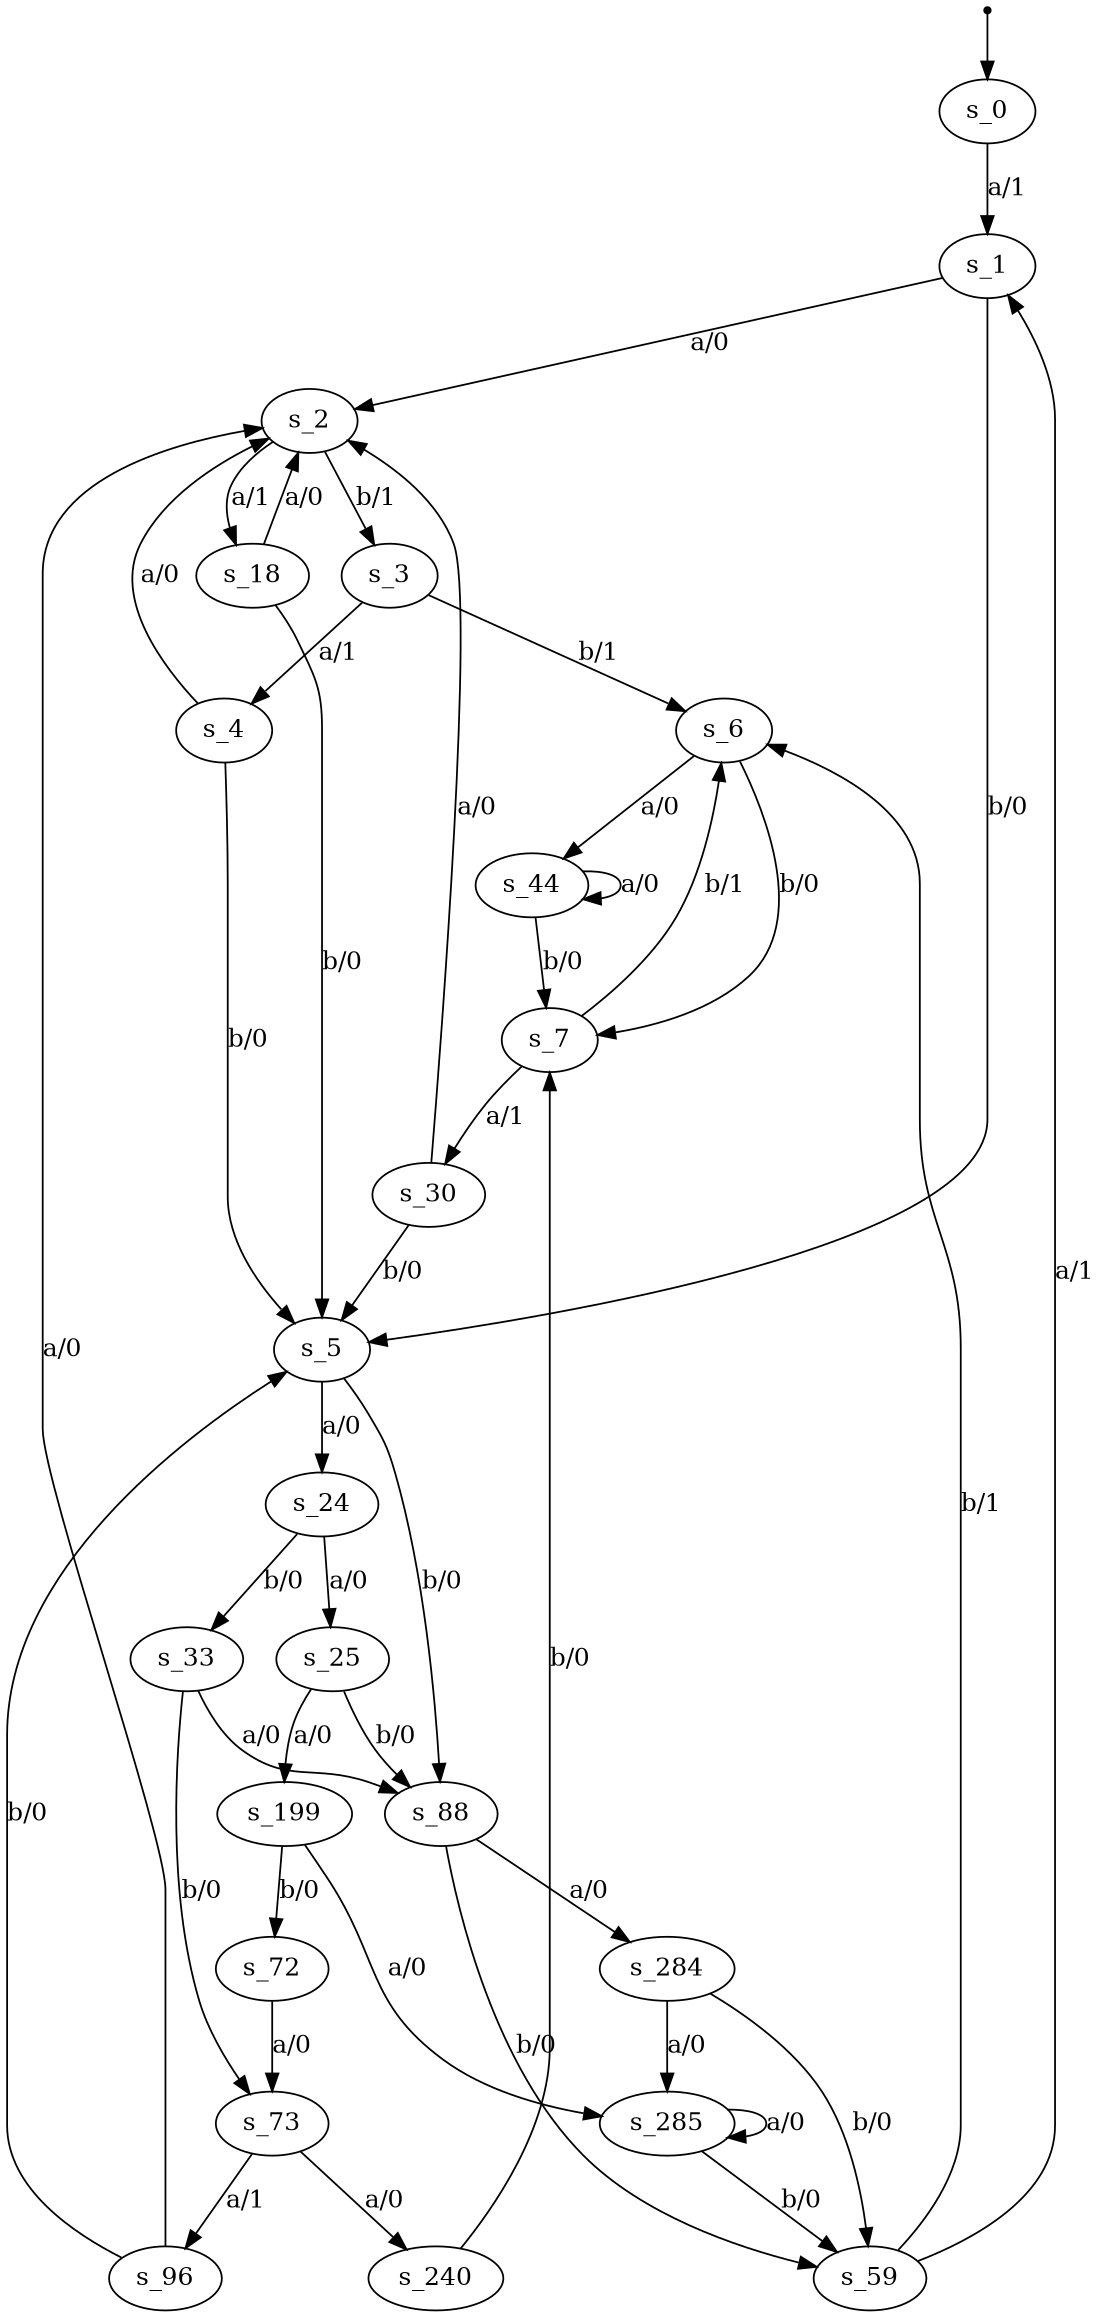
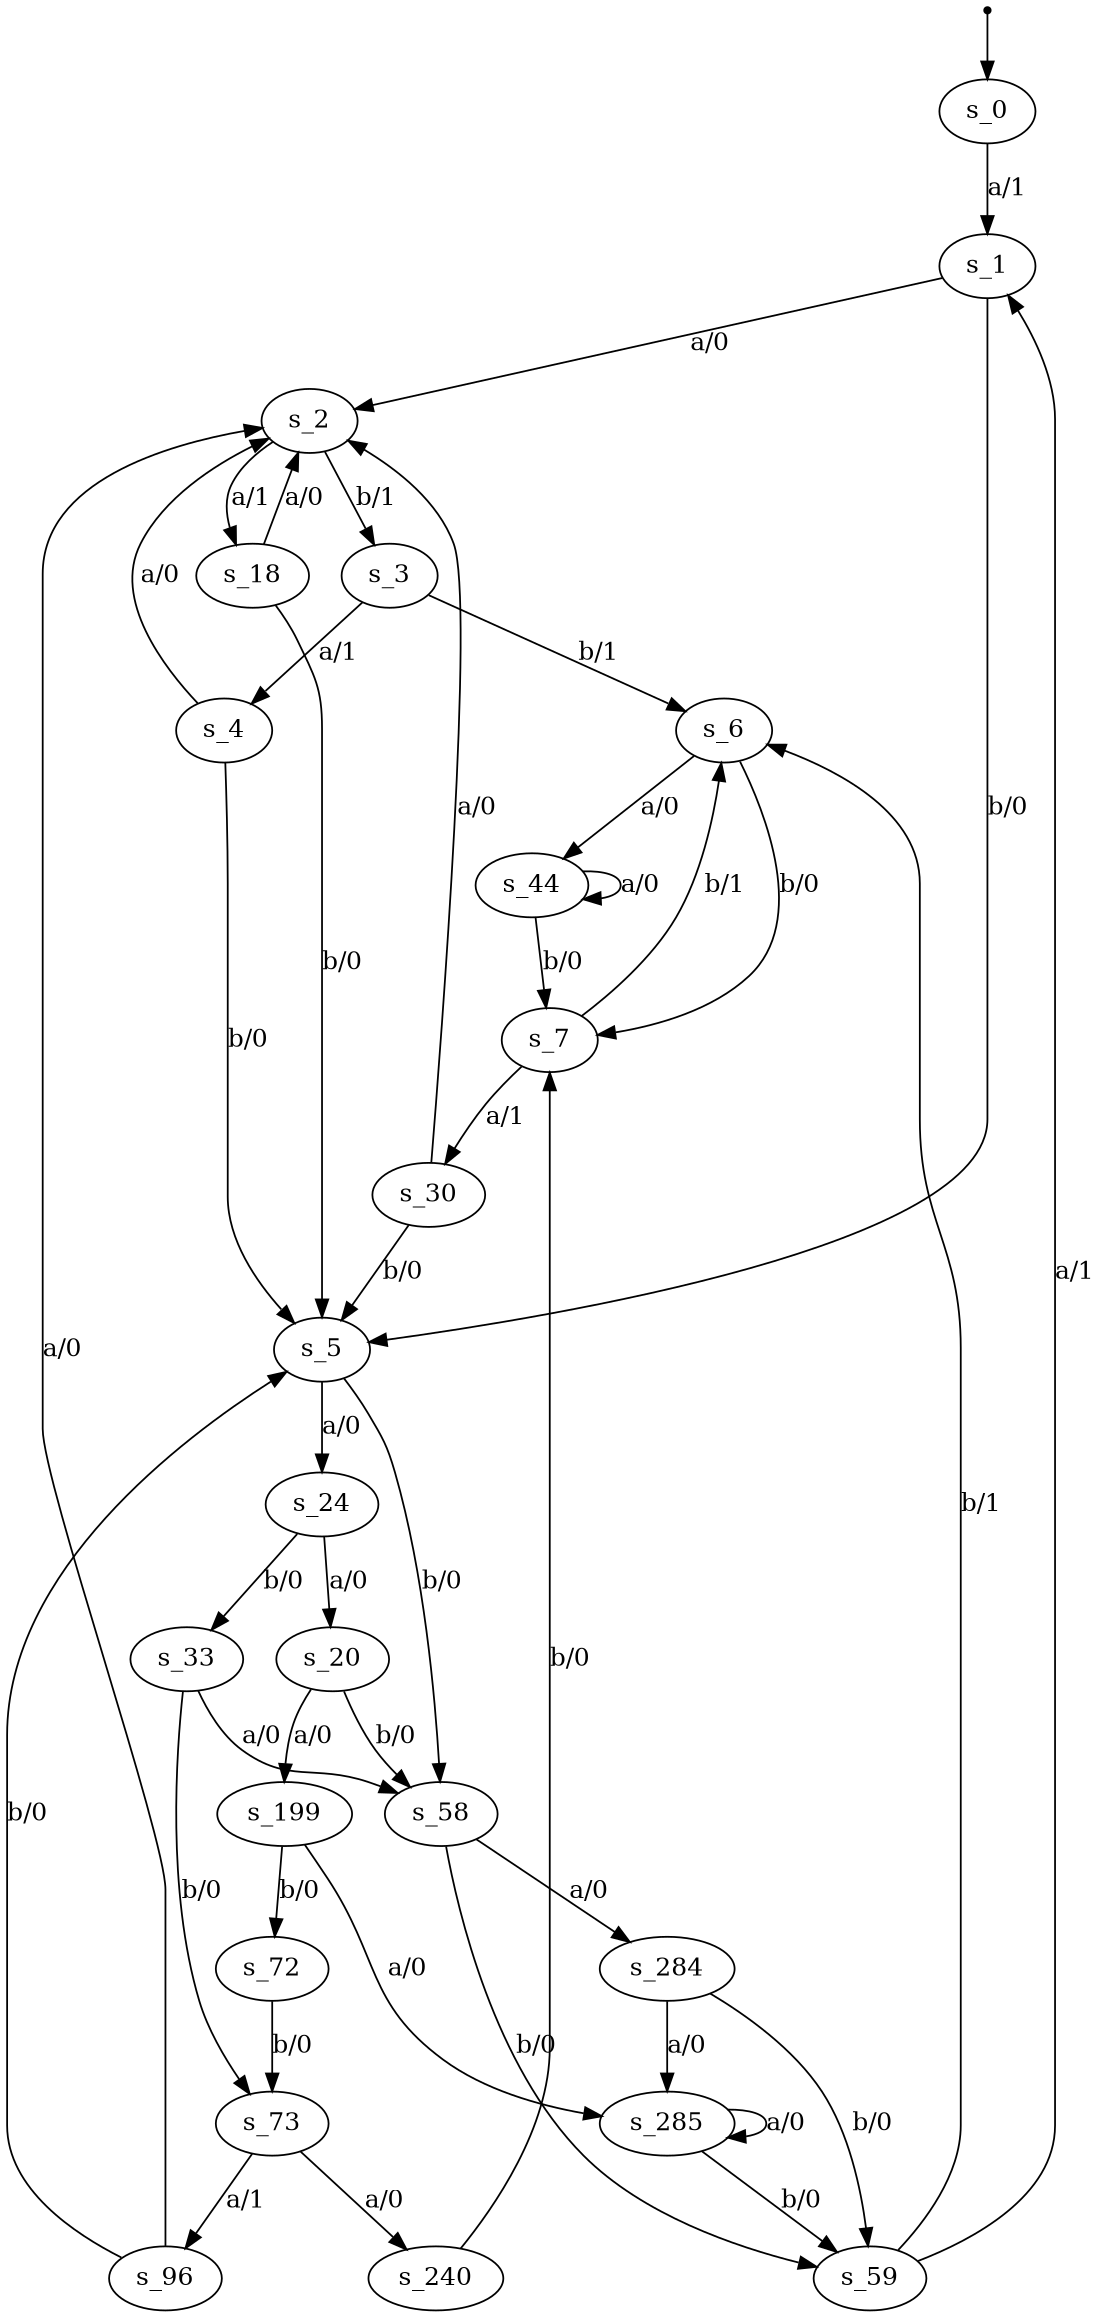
node "s_25": label "s_25" -> "s_20"
node "s_88": label "s_88" -> "s_58"
edge "s_72" -> "s_73": label "a/0" -> "b/0"
